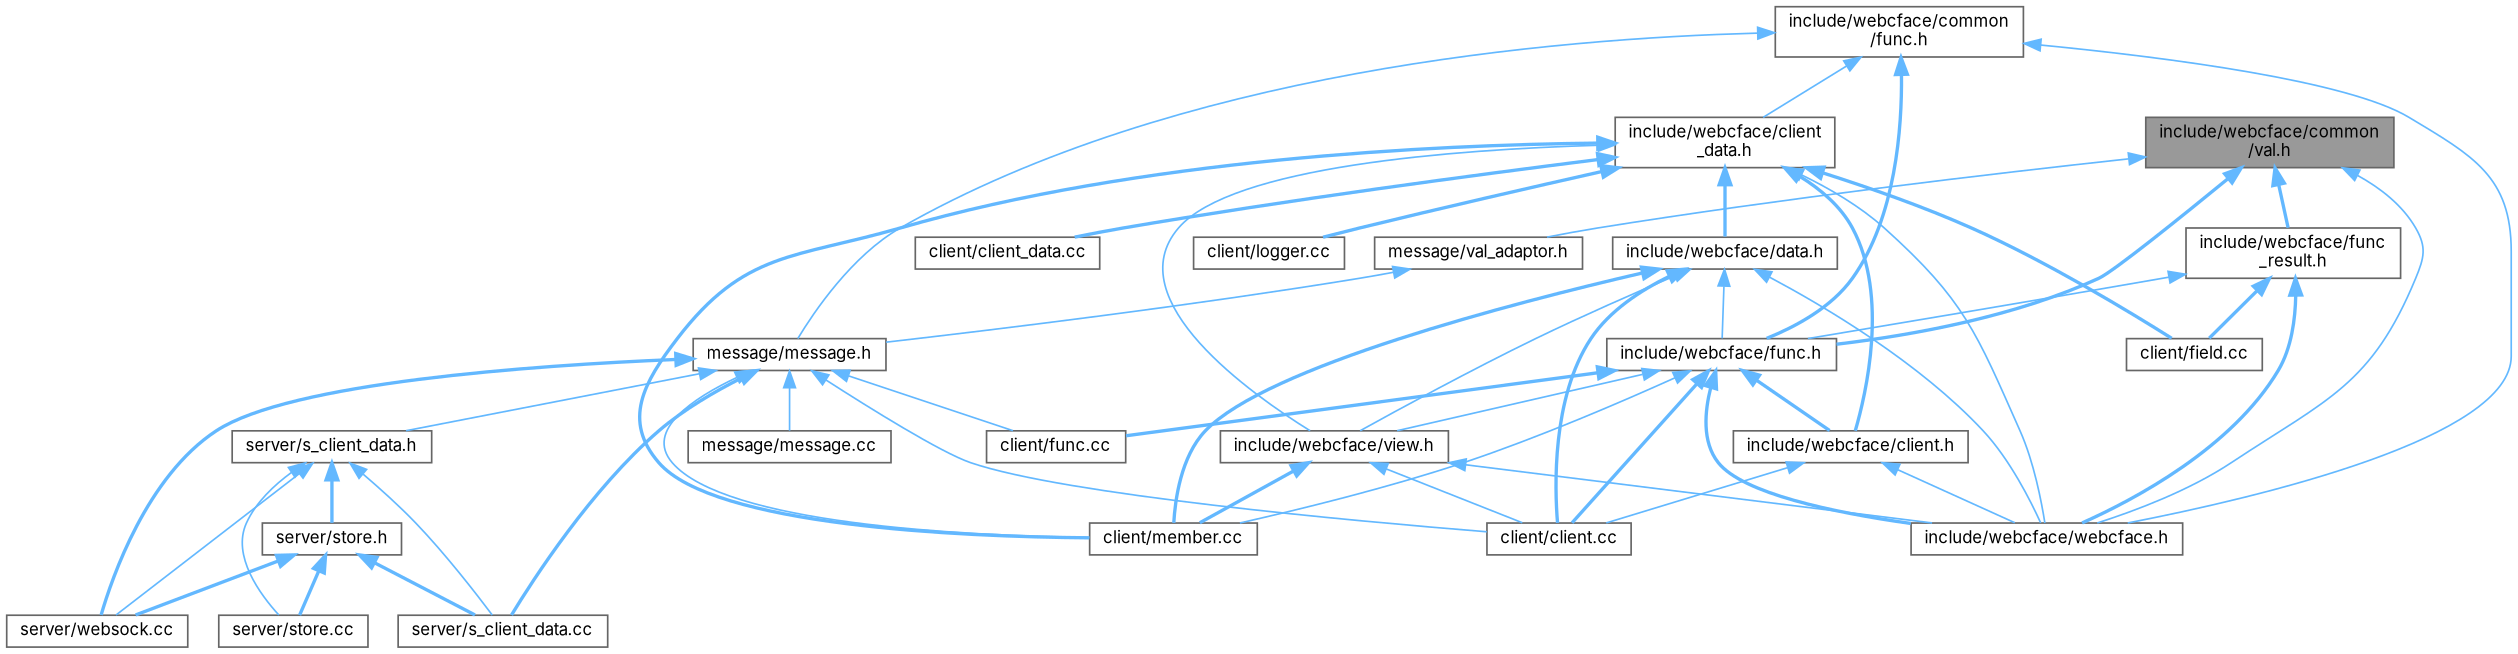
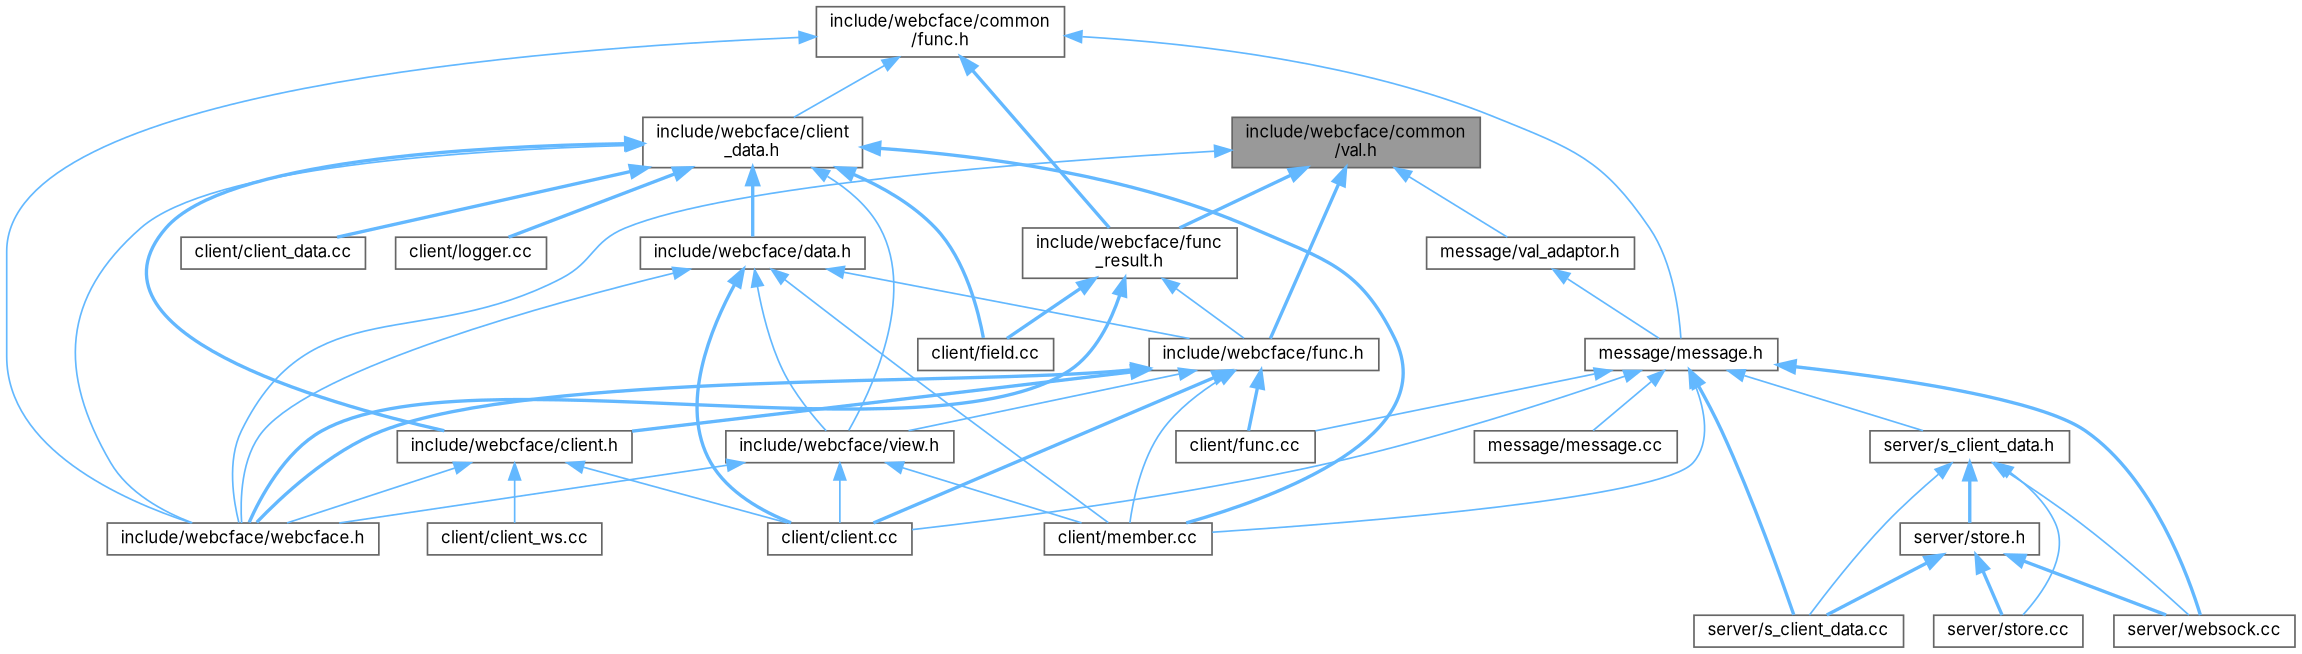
edge "include/webcface/func.h" -> "include/webcface/common /func.h": now "include/webcface/func _result.h" -> "include/webcface/common /func.h"
edge "client/member.cc" -> "include/webcface/data.h": style bold -> solid
edge "client/member.cc" -> "include/webcface/view.h": style bold -> solid
node "client/client_ws.cc": added
